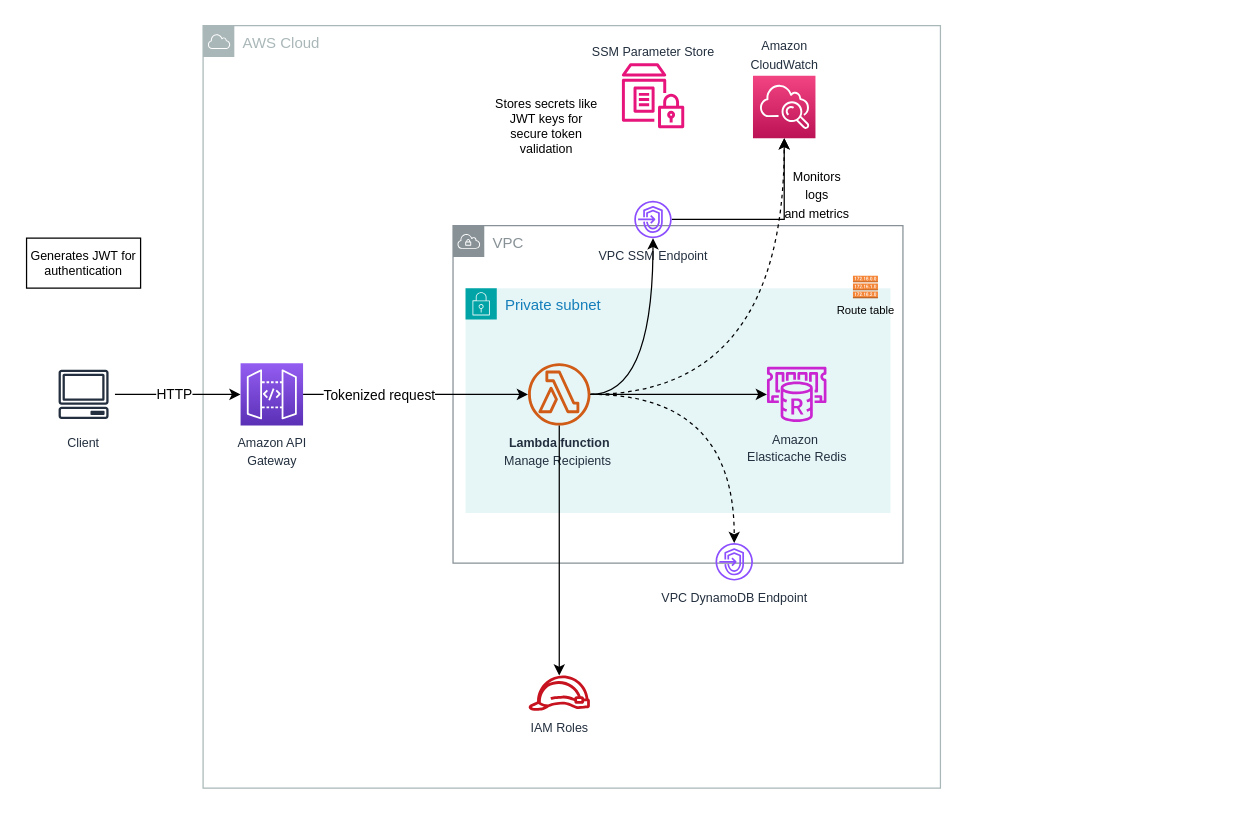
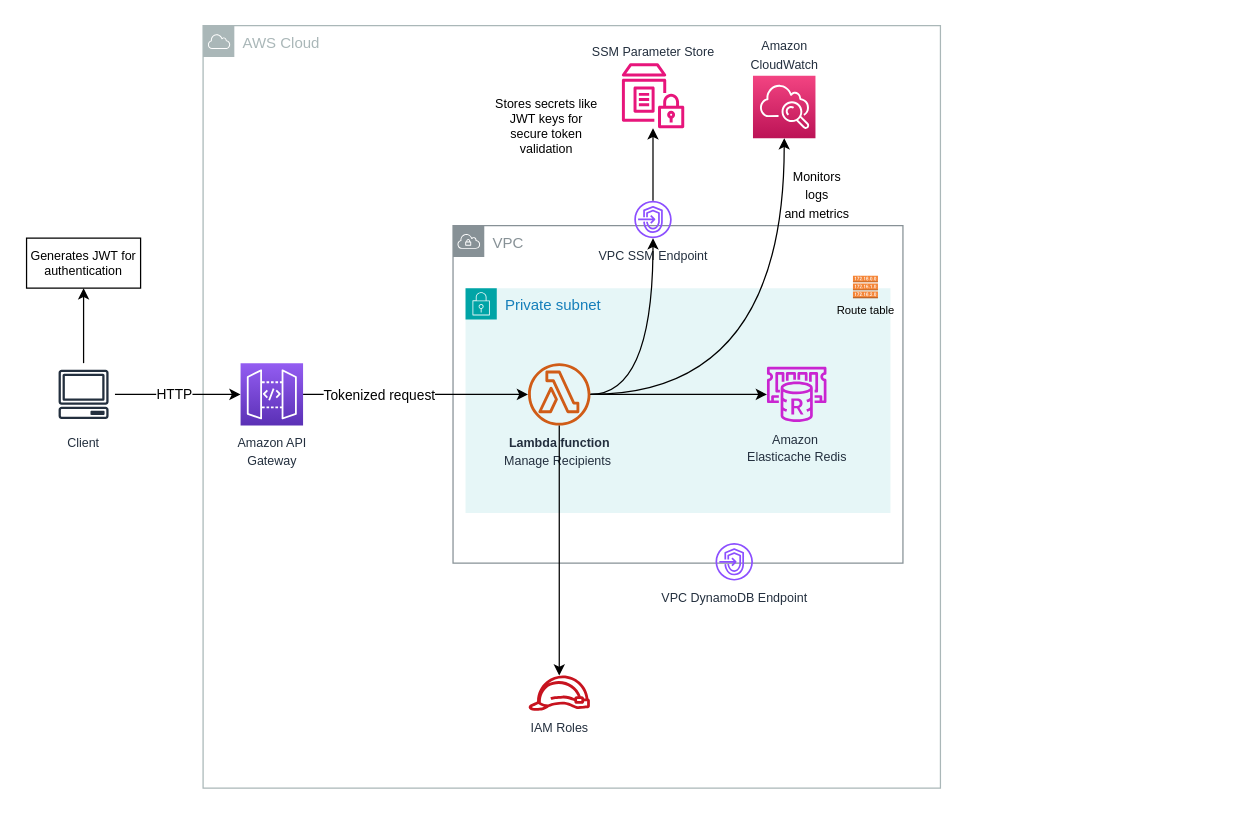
edge "VPC SSM Endpoint" -> "Amazon CloudWatch": now "VPC SSM Endpoint" -> "SSM Parameter Store"
edge "Lambda function Manage Recipients" -> "Amazon CloudWatch": style dashed -> solid
edge "Client" -> "Generates JWT for authentication": added
edge "Lambda function Manage Recipients" -> "VPC DynamoDB Endpoint": removed
